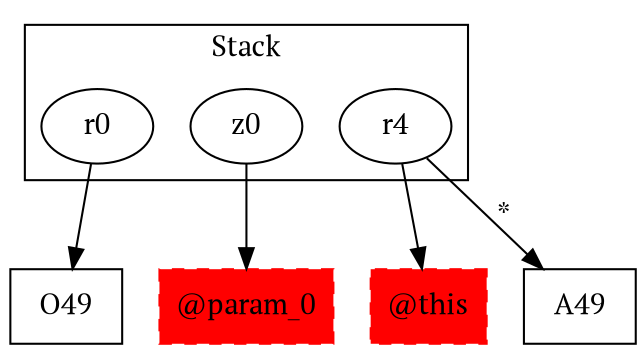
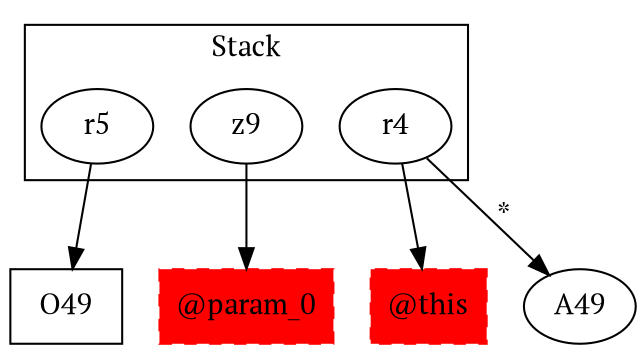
node "r0": label "r0" -> "r5"
node "z0": label "z0" -> "z9"
node "A49": shape box -> ellipse
